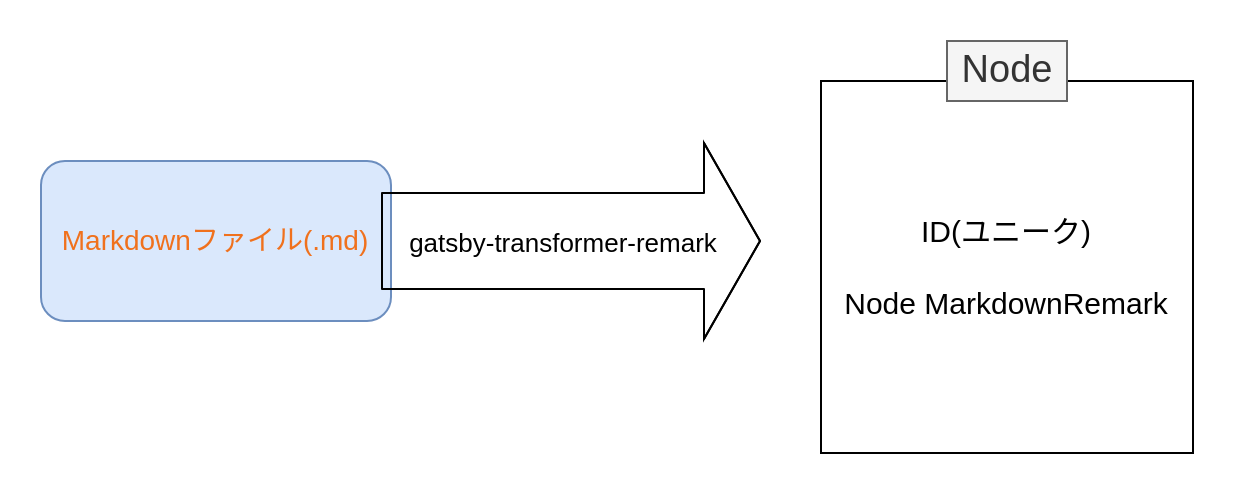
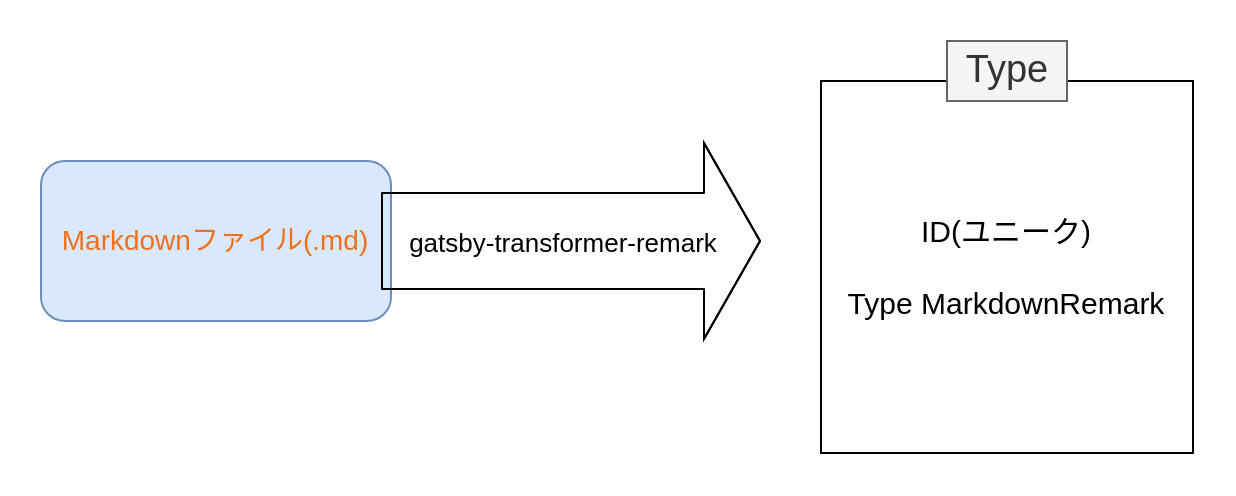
node "Node": label "Node" -> "Type"
node "ID(ユニーク) Node MarkdownRemark": label "ID(ユニーク) Node MarkdownRemark" -> "ID(ユニーク) Type MarkdownRemark"
